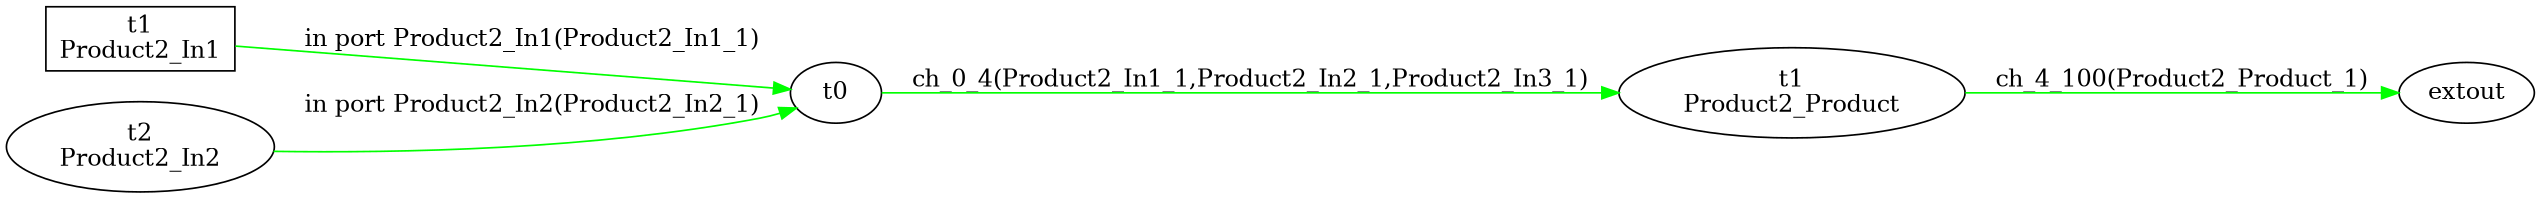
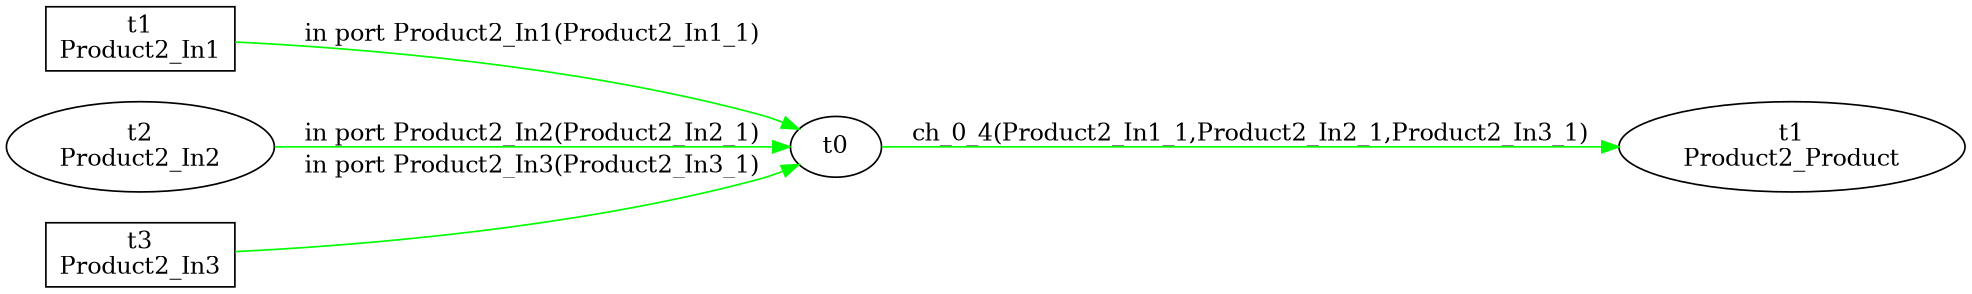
node "extout": removed
node "t3 Product2_In3": added
